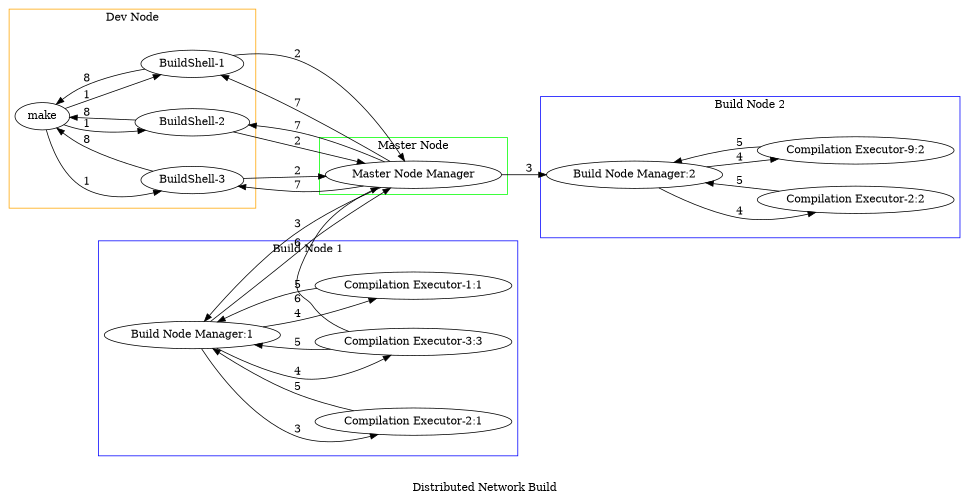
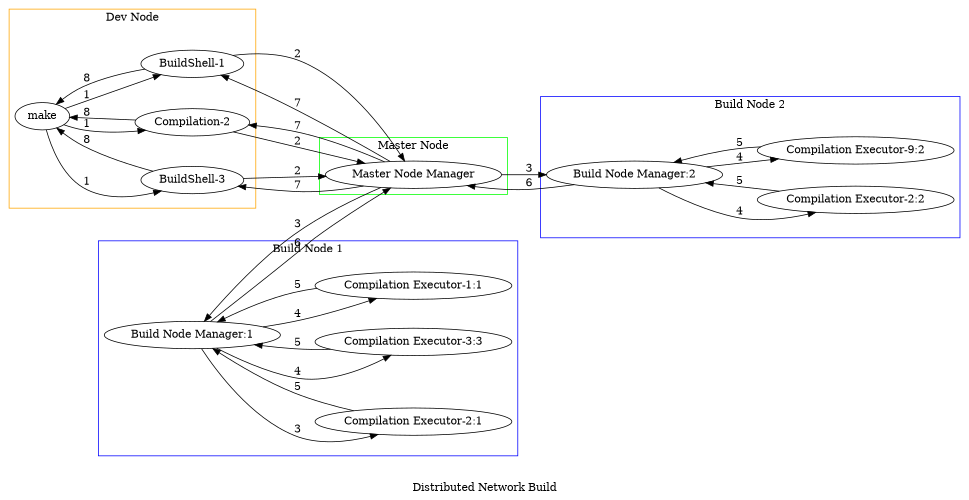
node "BuildShell-2": label "BuildShell-2" -> "Compilation-2"
edge "Compilation Executor-3:3" -> "Master Node Manager": now "Build Node Manager:2" -> "Master Node Manager"
